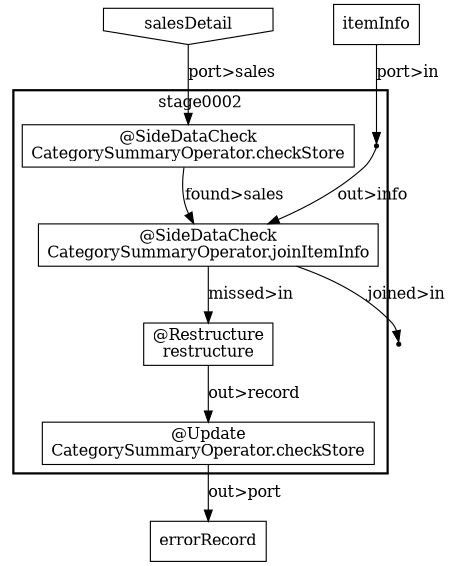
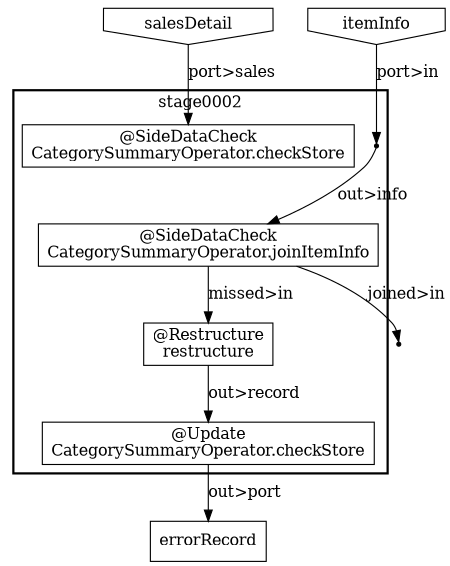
node "itemInfo": shape box -> invhouse
edge "@SideDataCheck CategorySummaryOperator.checkStore" -> "@SideDataCheck CategorySummaryOperator.joinItemInfo": removed, label "found>sales"
